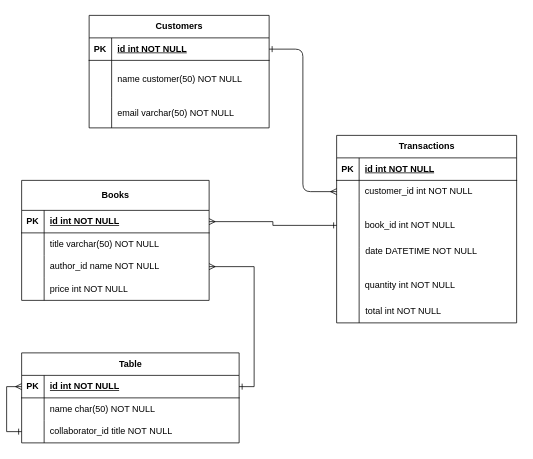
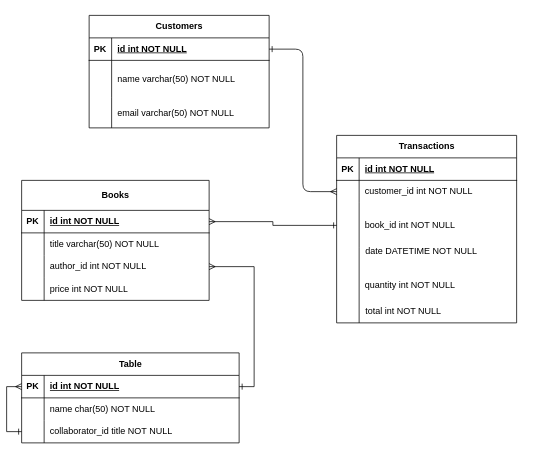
node "name customer(50) NOT NULL": label "name customer(50) NOT NULL" -> "name varchar(50) NOT NULL"
node "author_id name NOT NULL": label "author_id name NOT NULL" -> "author_id int NOT NULL"
